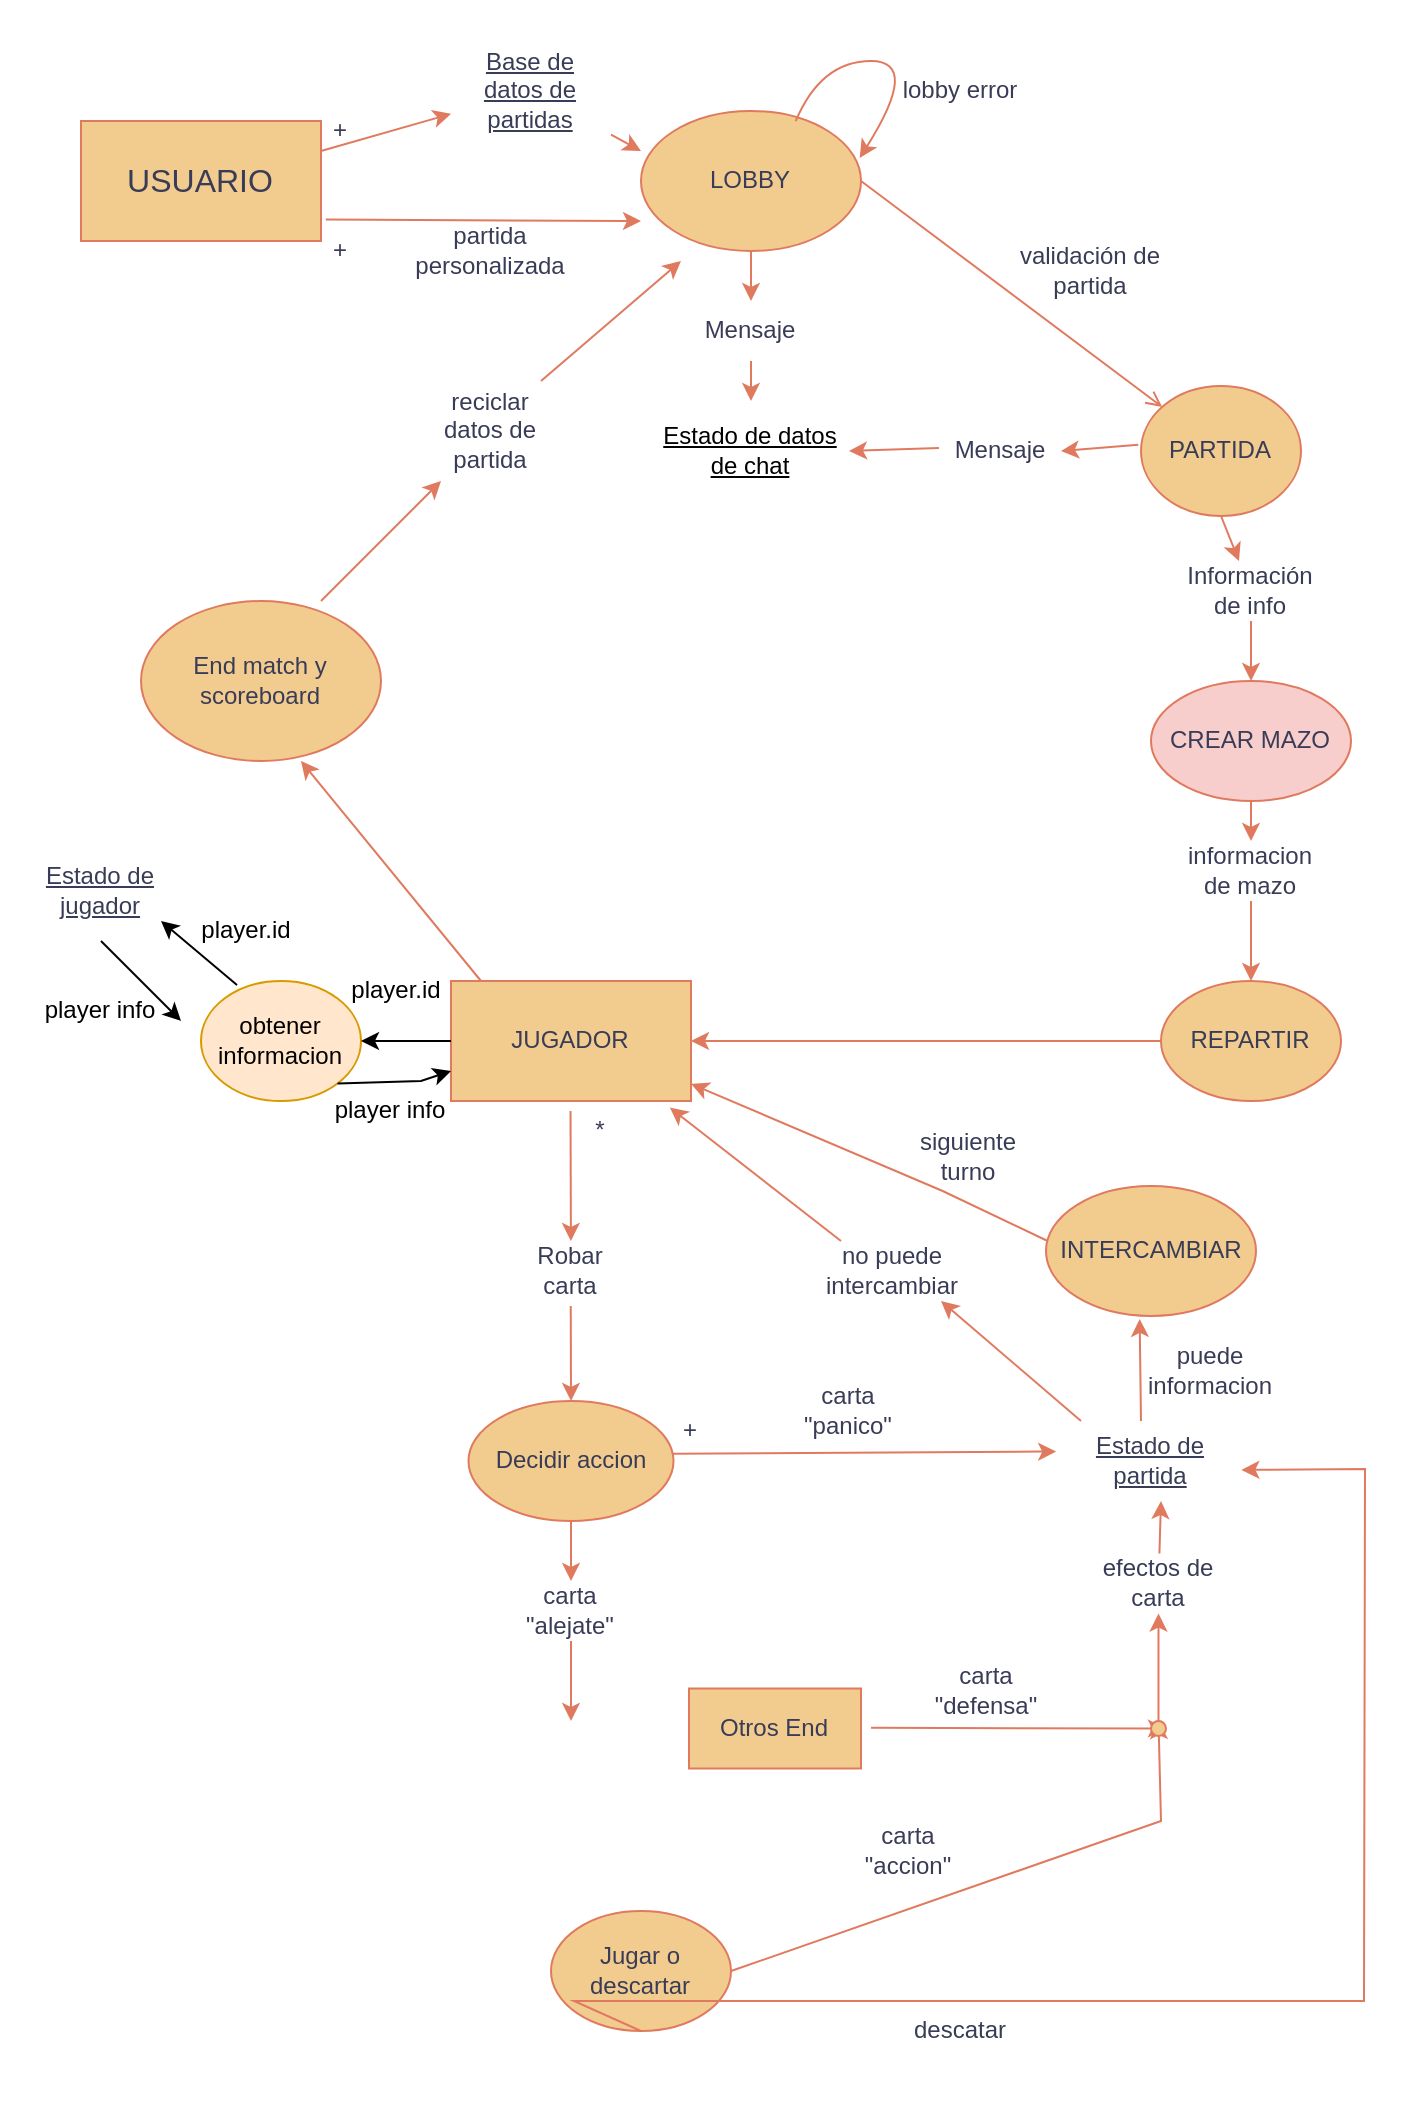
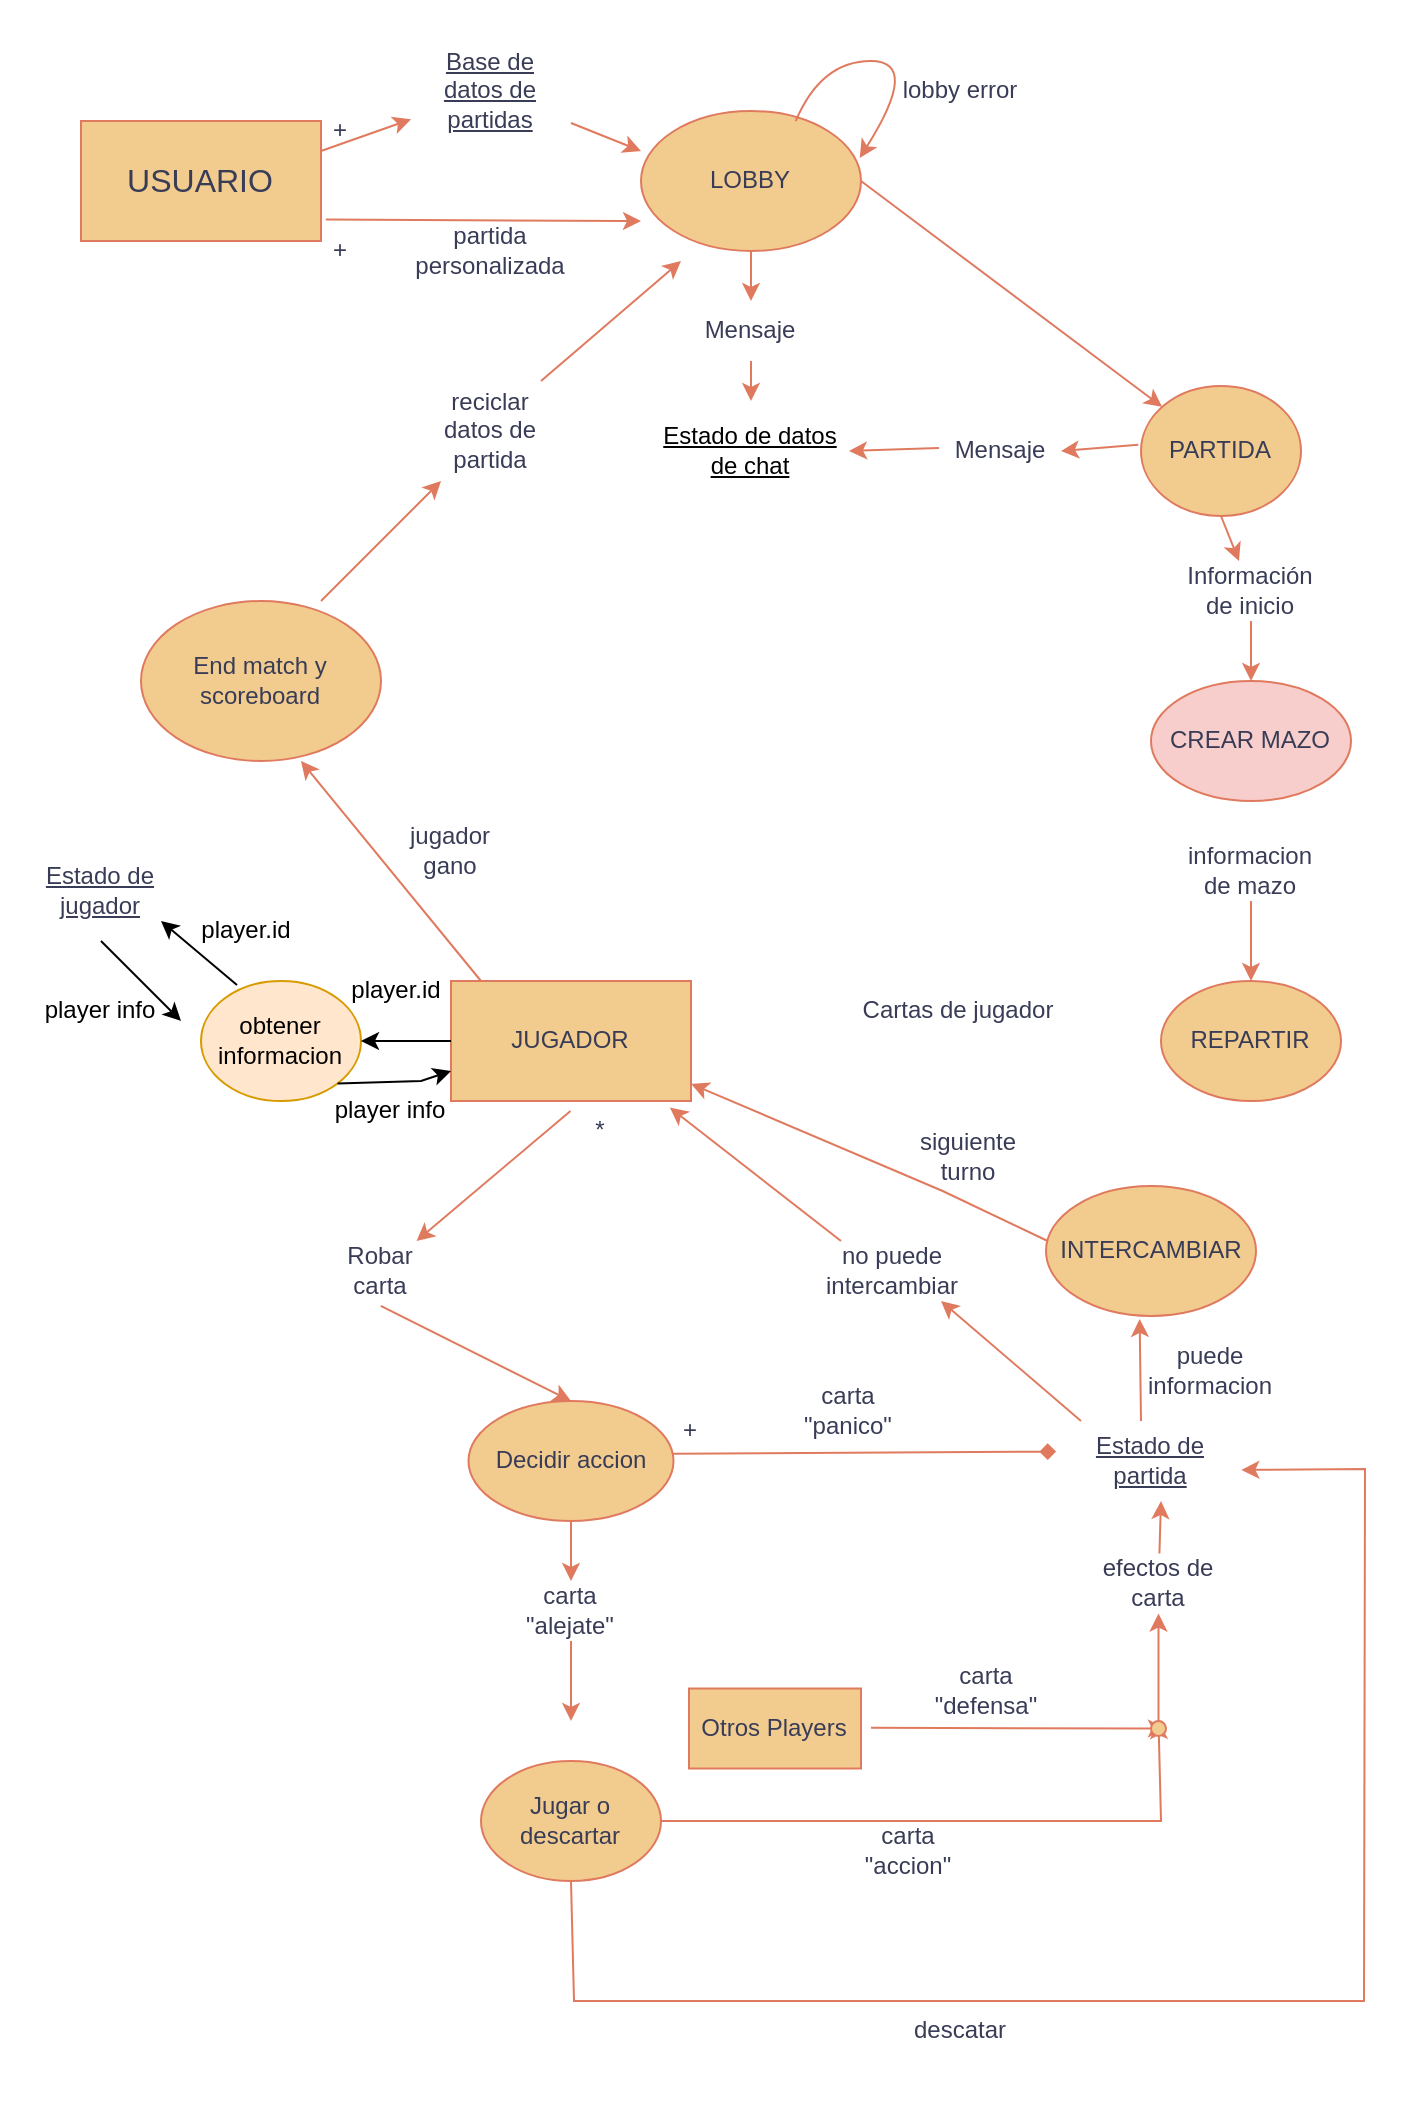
node "Base de datos de partidas": moved (531, 91) -> (491, 91)
node "validación de partida": removed
edge "LOBBY" -> "PARTIDA": arrowhead open -> classic
node "Información de info": label "Información de info" -> "Información de inicio"
edge "CREAR MAZO" -> "informacion de mazo": removed
node "jugador gano": added
node "Cartas de jugador": added
edge "REPARTIR" -> "JUGADOR": removed
node "Robar carta": moved (571, 1271) -> (381, 1271)
edge "Decidir accion" -> "Estado de partida": arrowhead classic -> diamond
node "Otros End": label "Otros End" -> "Otros Players"
node "Jugar o descartar": moved (641, 1971) -> (571, 1821)
